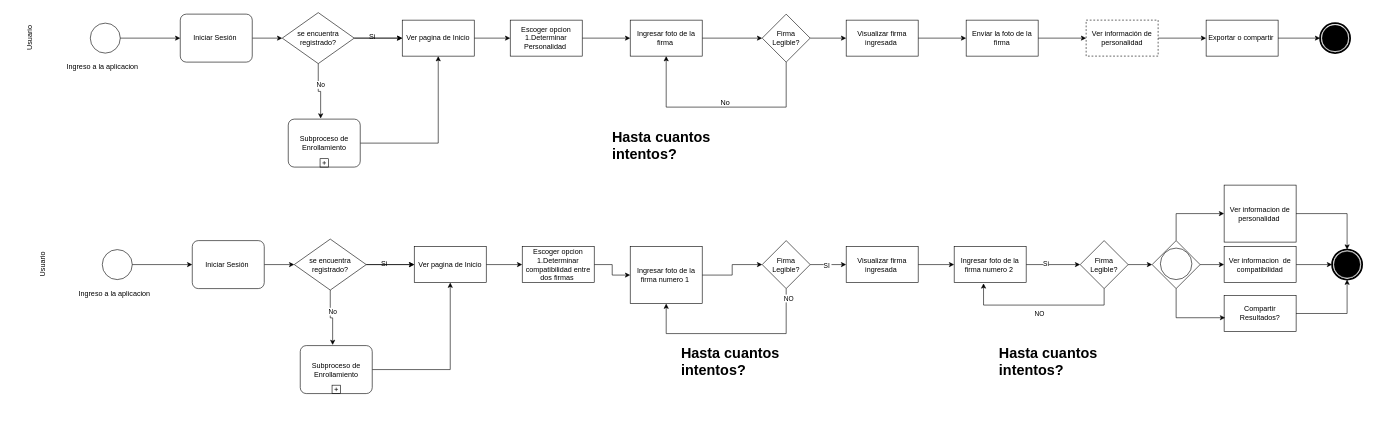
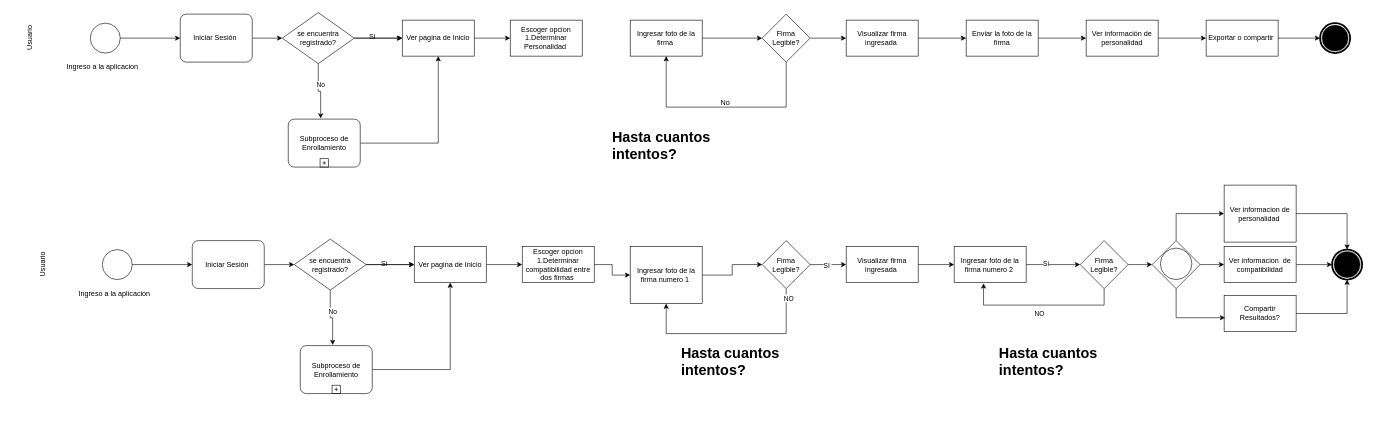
edge "Escoger opcion 1.Determinar Personalidad" -> "Ingresar foto de la firma": removed
node "Ver información de personalidad": style dashed -> solid
